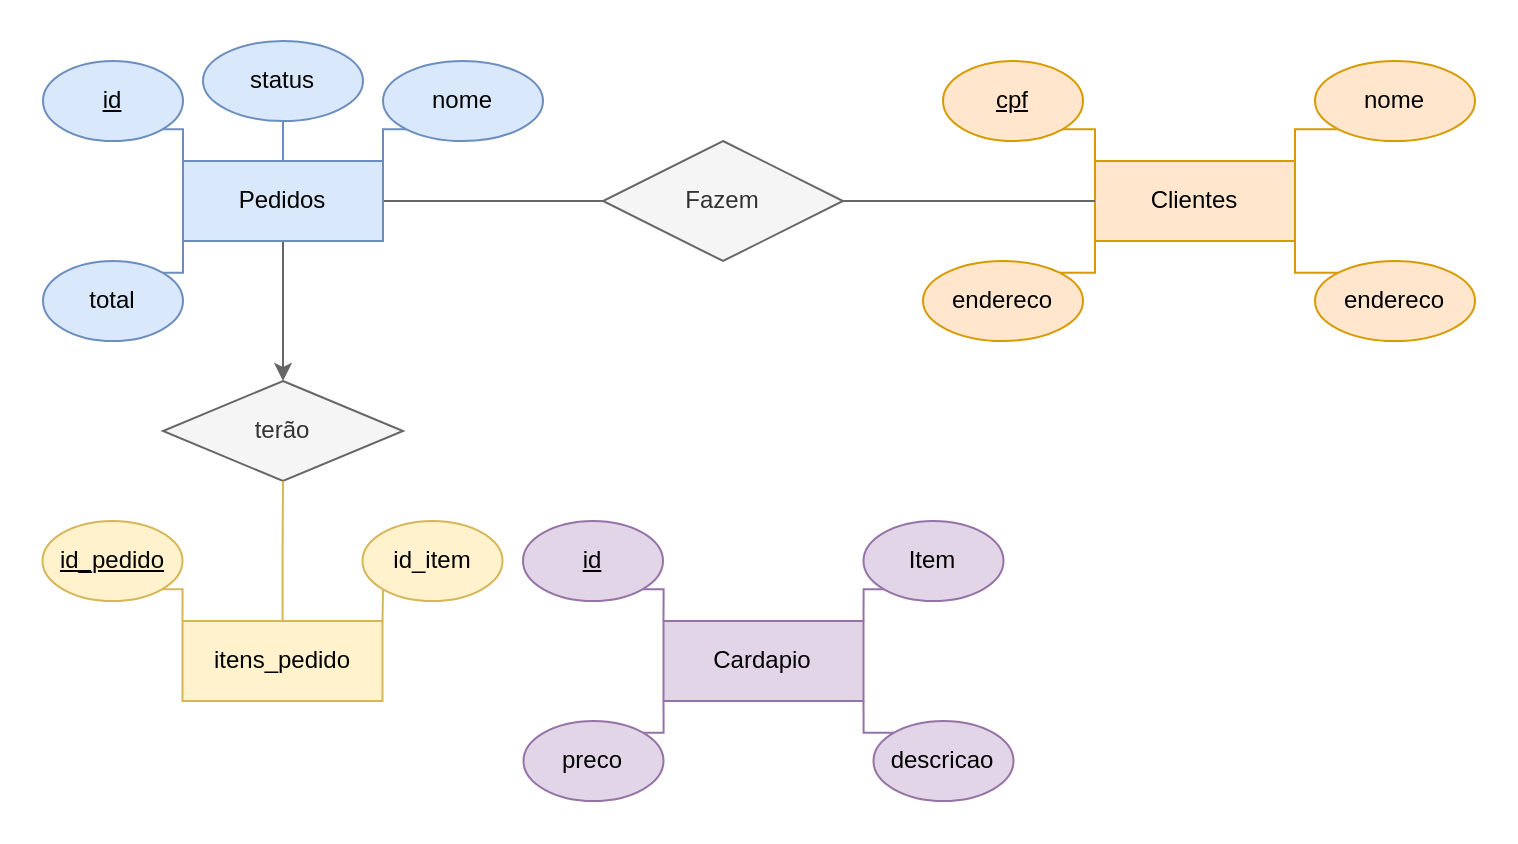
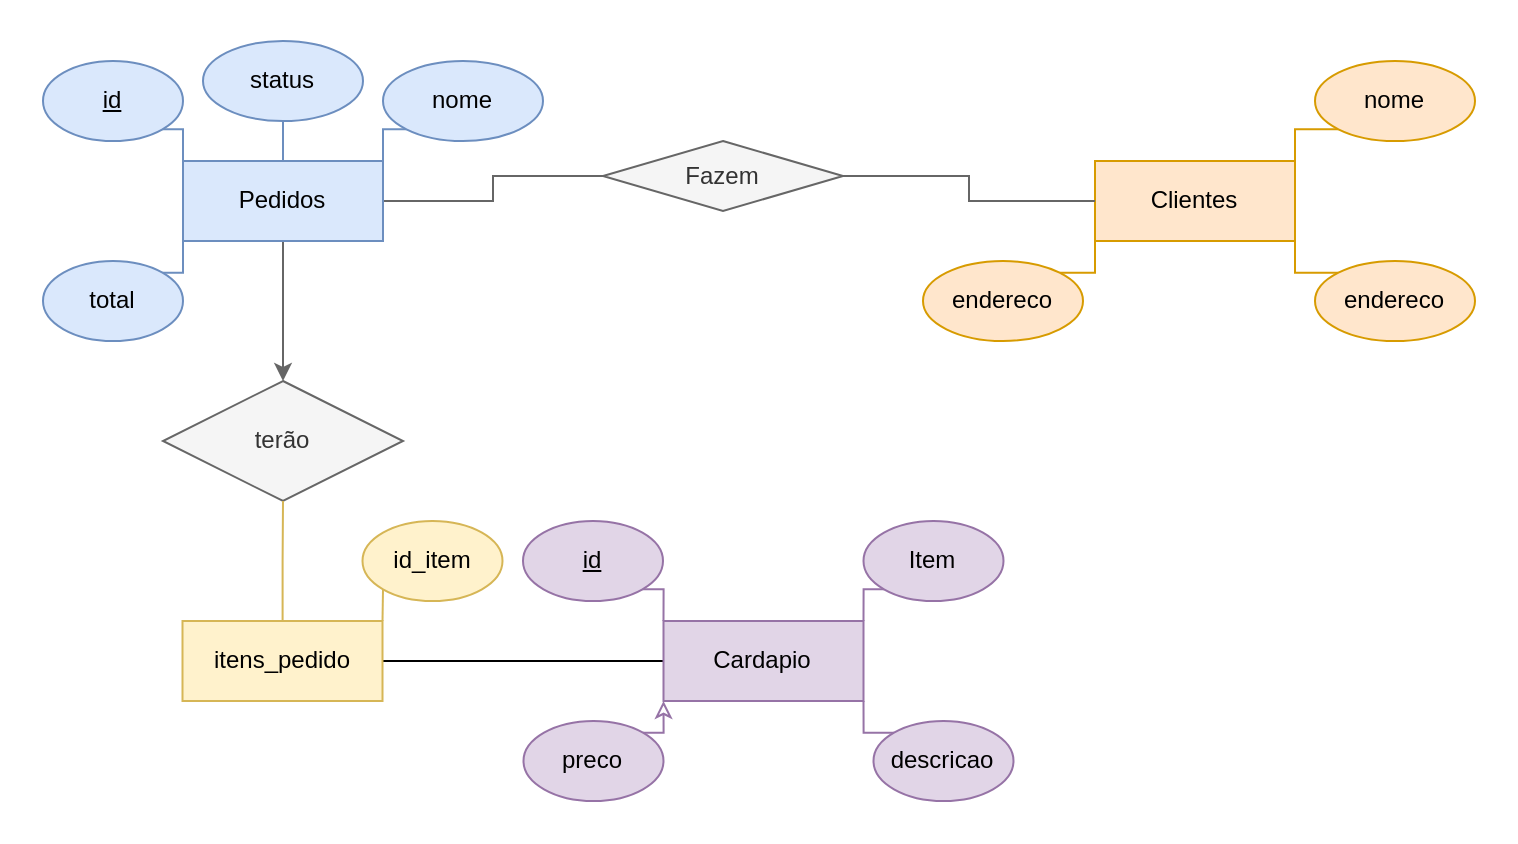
node "cpf": removed
edge "cpf" -- "Clientes": removed
node "Fazem": size 240x120 -> 240x70
node "terão": size 240x100 -> 240x120
node "id_pedido": removed
edge "id_pedido" -- "itens_pedido": removed
edge "itens_pedido" -- "Cardapio": added
edge "Cardapio" -- "preco": arrowhead none -> classic
